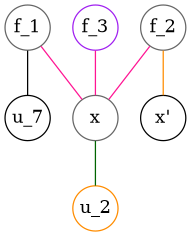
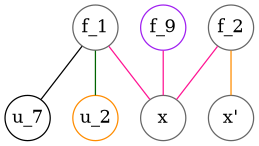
node "f_3": label "f_3" -> "f_9"
node "x'": color black -> gray40
edge "x" -- "u_2": now "f_1" -- "u_2"
